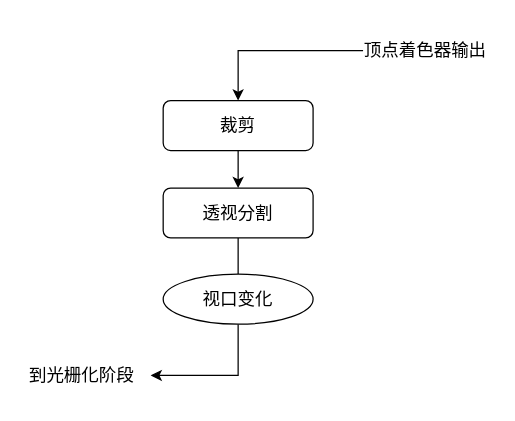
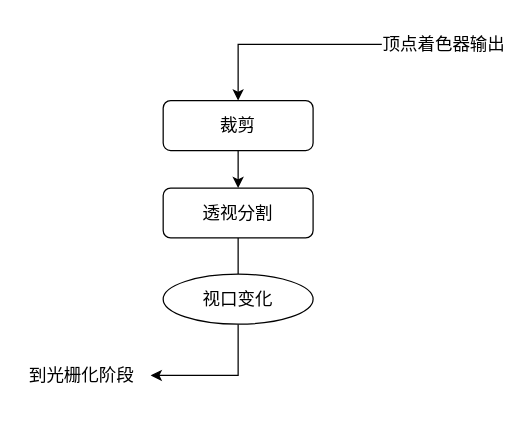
node "顶点着色器输出": moved (426, 51) -> (444, 44)
